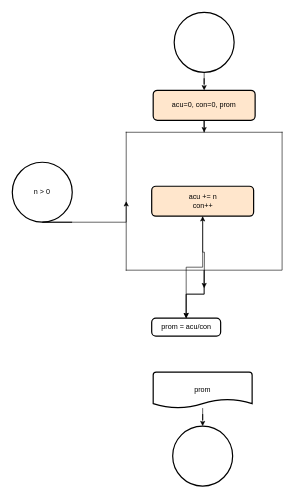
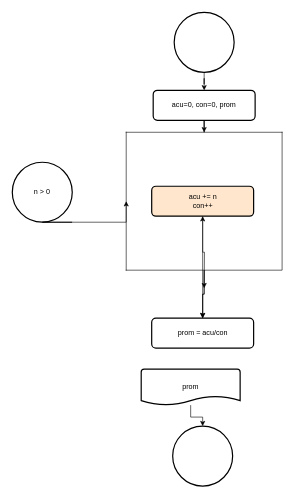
node "acu=0, con=0, prom": fillcolor #ffe6cc -> #ffffff
node "prom = acu/con": size 69x18 -> 102x30
node "prom": moved (203, 390) -> (191, 387)
